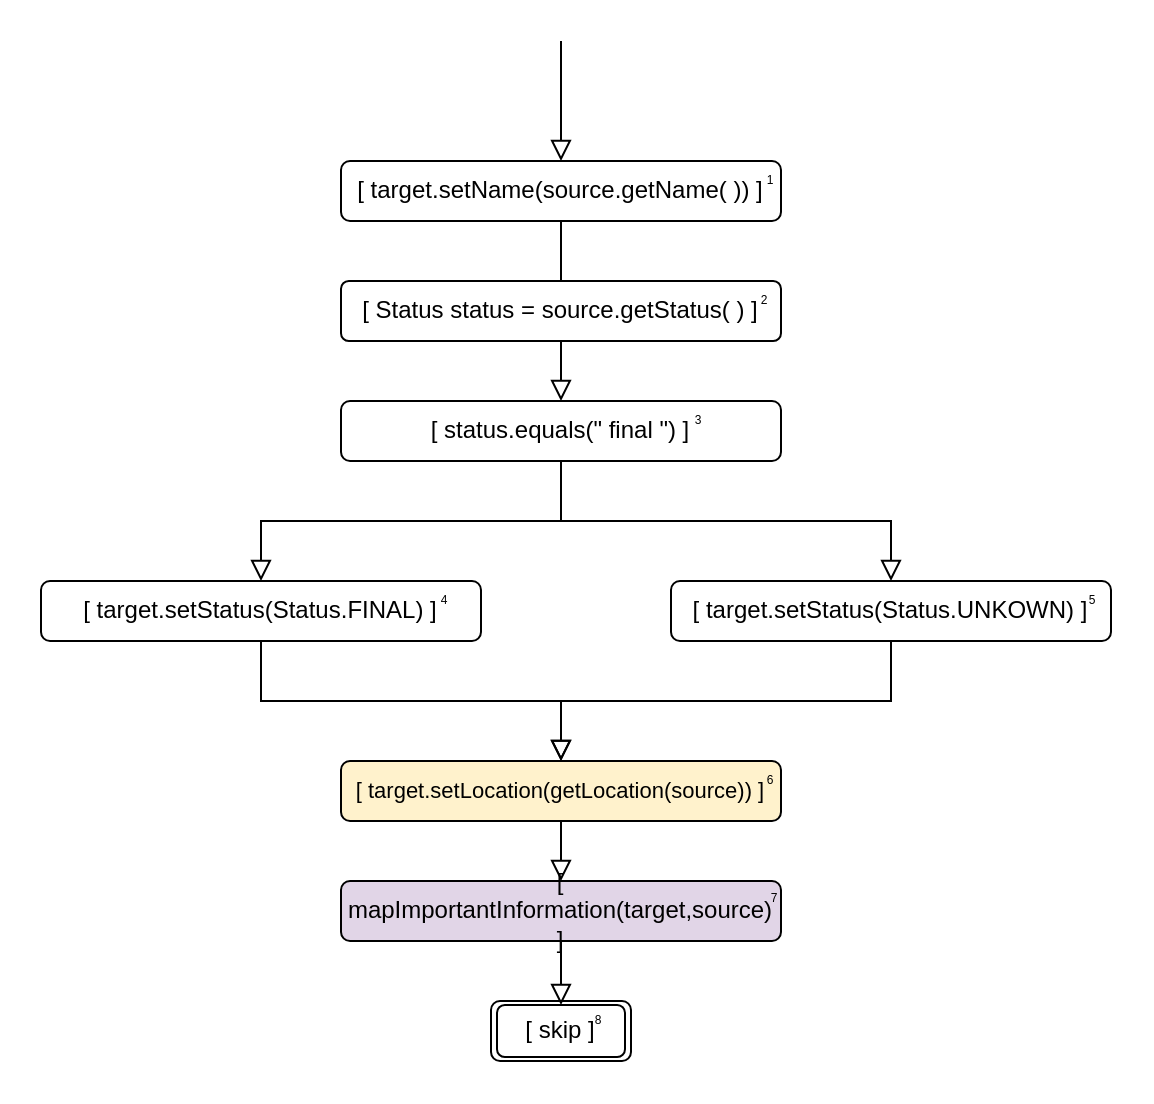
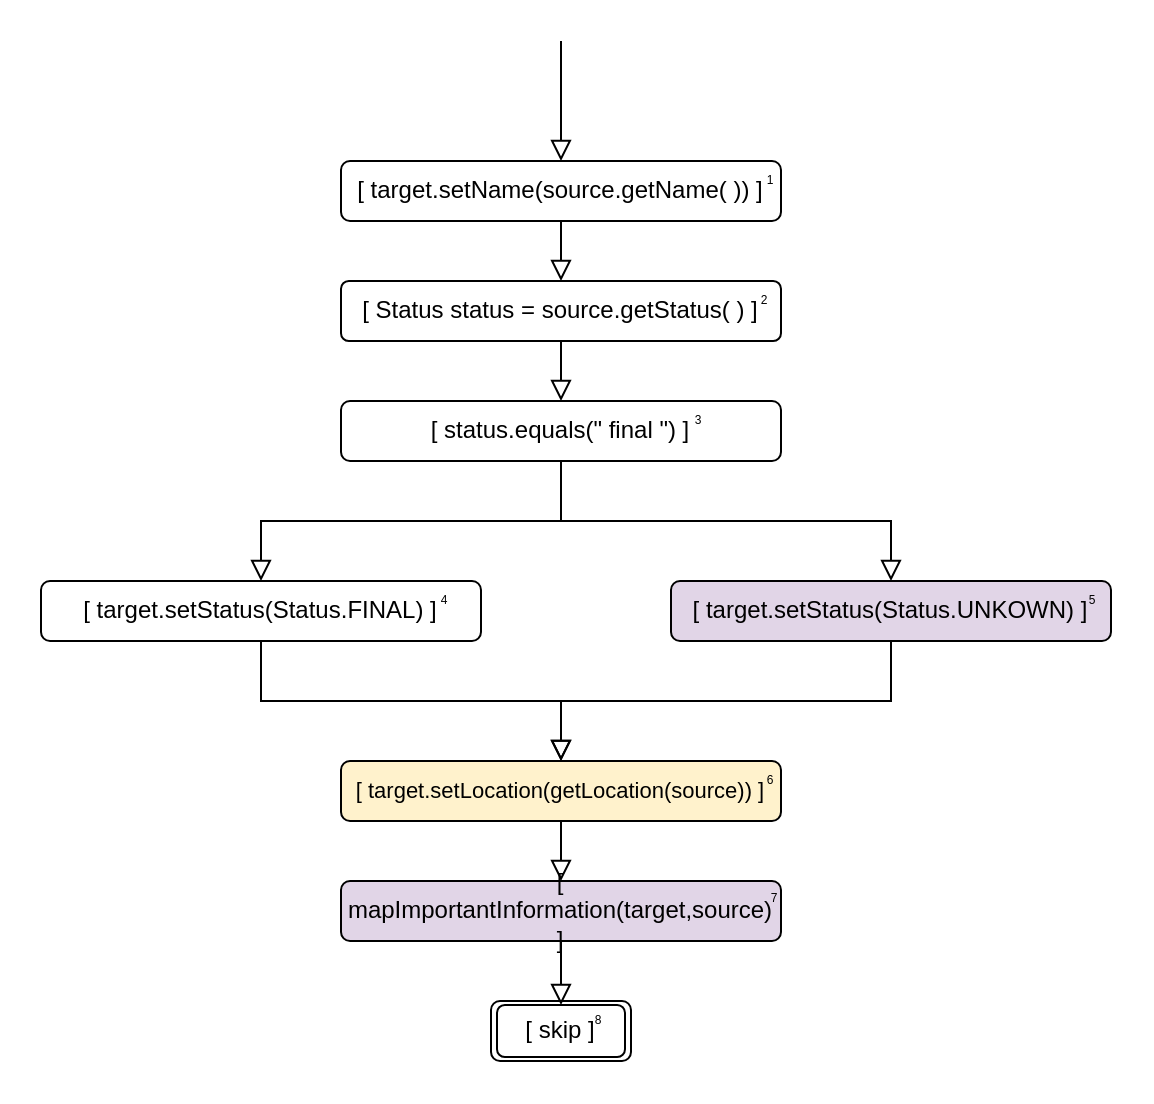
edge "[ target.setName(source.getName( )) ]" -- "[ Status status = source.getStatus( ) ]": arrowhead none -> block
node "[ target.setStatus(Status.UNKOWN) ]": fillcolor #ffffff -> #e1d5e7
